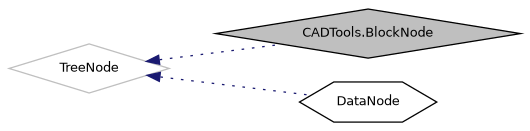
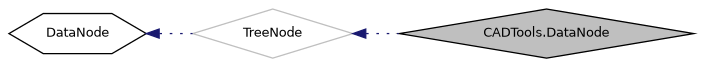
node "CADTools.BlockNode": label "CADTools.BlockNode" -> "CADTools.DataNode"
edge "DataNode" -> "TreeNode": reversed
